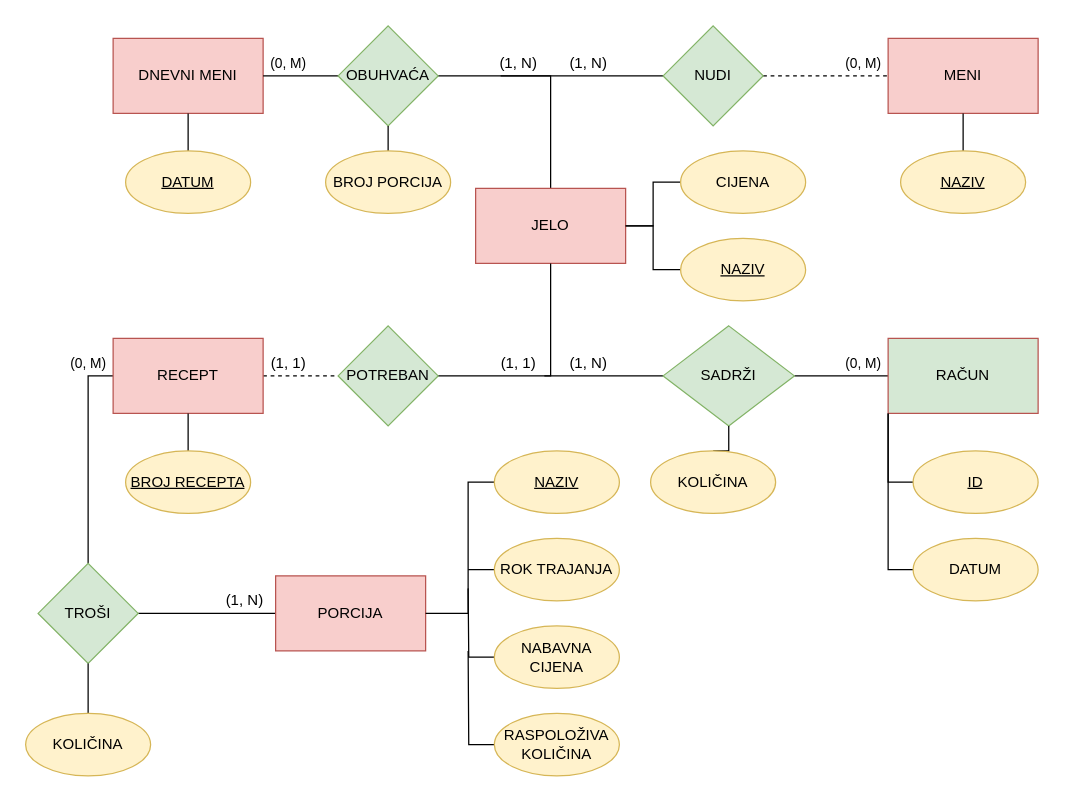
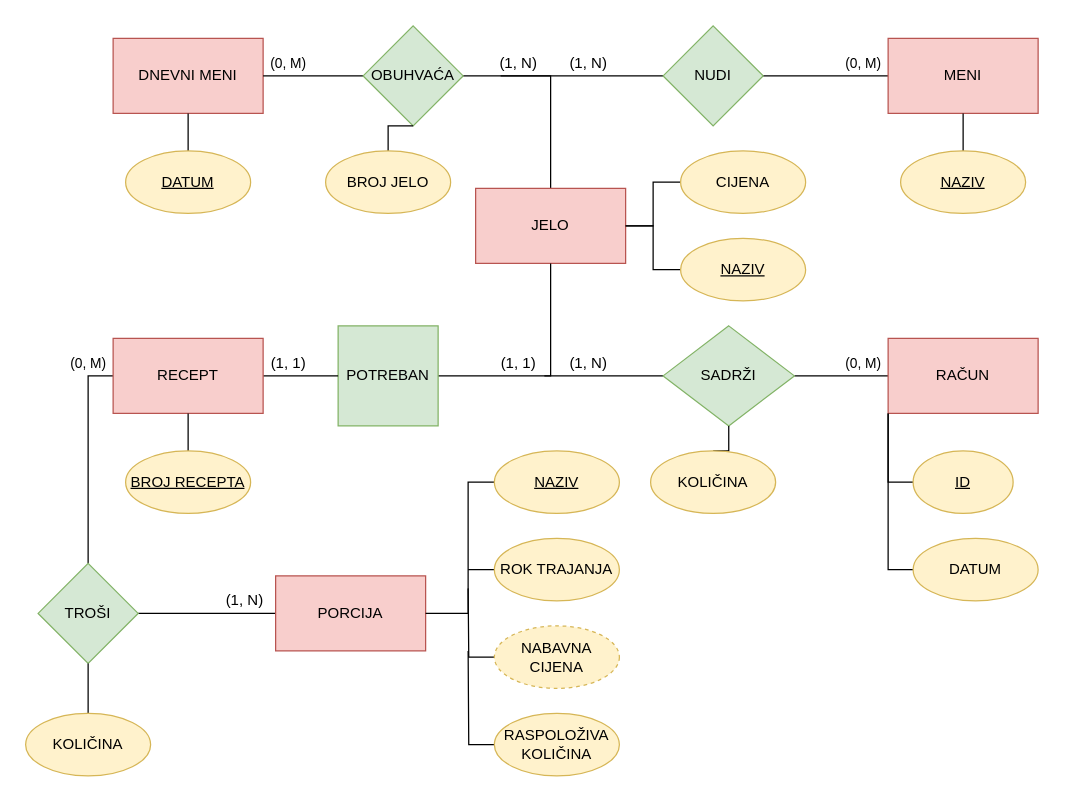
node "OBUHVAĆA": moved (388, 76) -> (413, 76)
edge "NUDI" -- "MENI": style dashed -> solid
node "BROJ PORCIJA": label "BROJ PORCIJA" -> "BROJ JELO"
edge "RECEPT" -- "POTREBAN": style dashed -> solid
node "POTREBAN": shape diamond -> rectangle
node "RAČUN": fillcolor #d5e8d4 -> #f8cecc
node "ID": size 125x63 -> 100x63
node "NABAVNA CIJENA": style solid -> dashed
